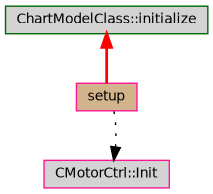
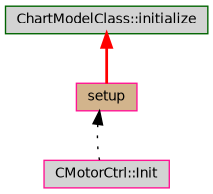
edge "setup" -> "CMotorCtrl::Init": reversed
